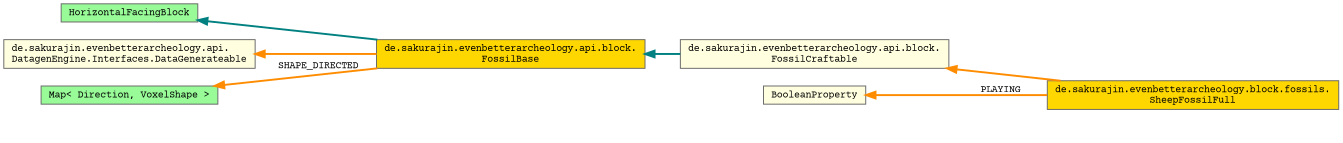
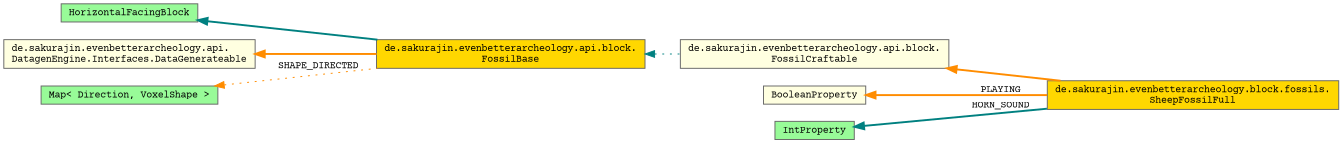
edge "de.sakurajin.evenbetterarcheology.api.block. FossilCraftable" -> "de.sakurajin.evenbetterarcheology.api.block. FossilBase": style bold -> dotted
edge "de.sakurajin.evenbetterarcheology.api.block. FossilBase" -> "Map< Direction, VoxelShape >": style bold -> dotted
node "IntProperty": added
